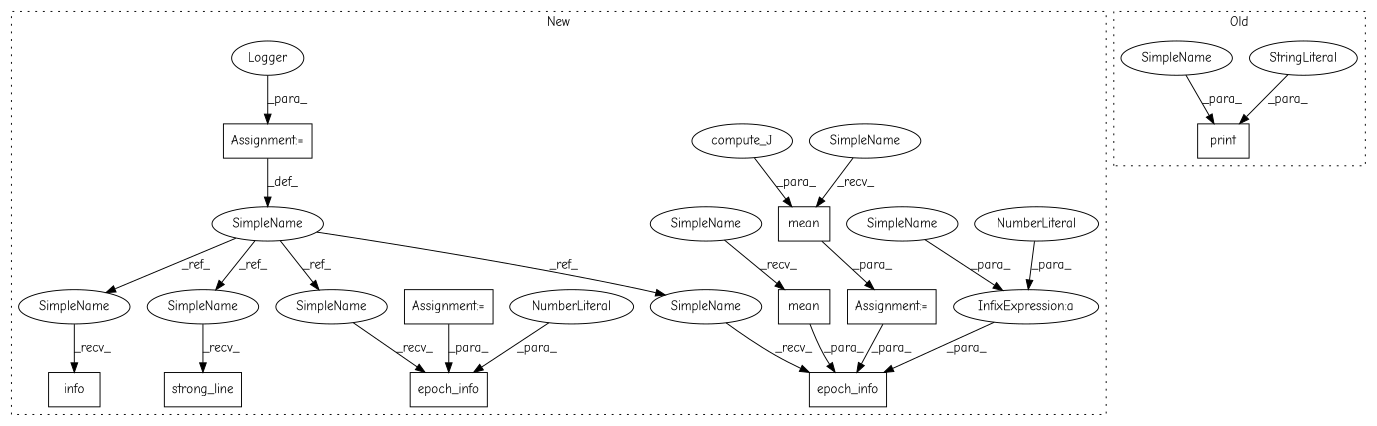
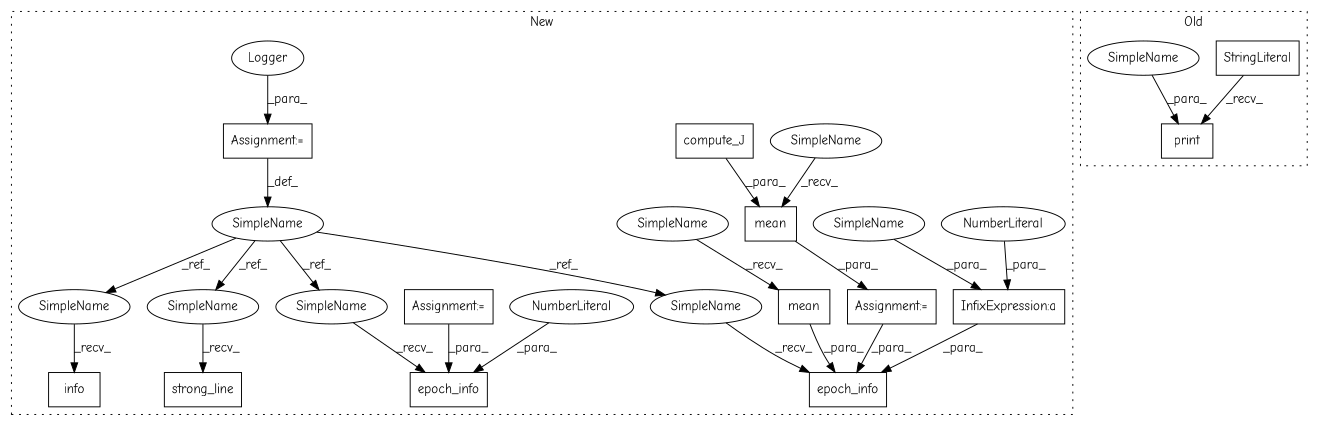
node "StringLiteral": shape ellipse -> box
edge "StringLiteral" -> "print": label "_para_" -> "_recv_"
node "compute_J": shape ellipse -> box
node "InfixExpression:a": shape ellipse -> box
